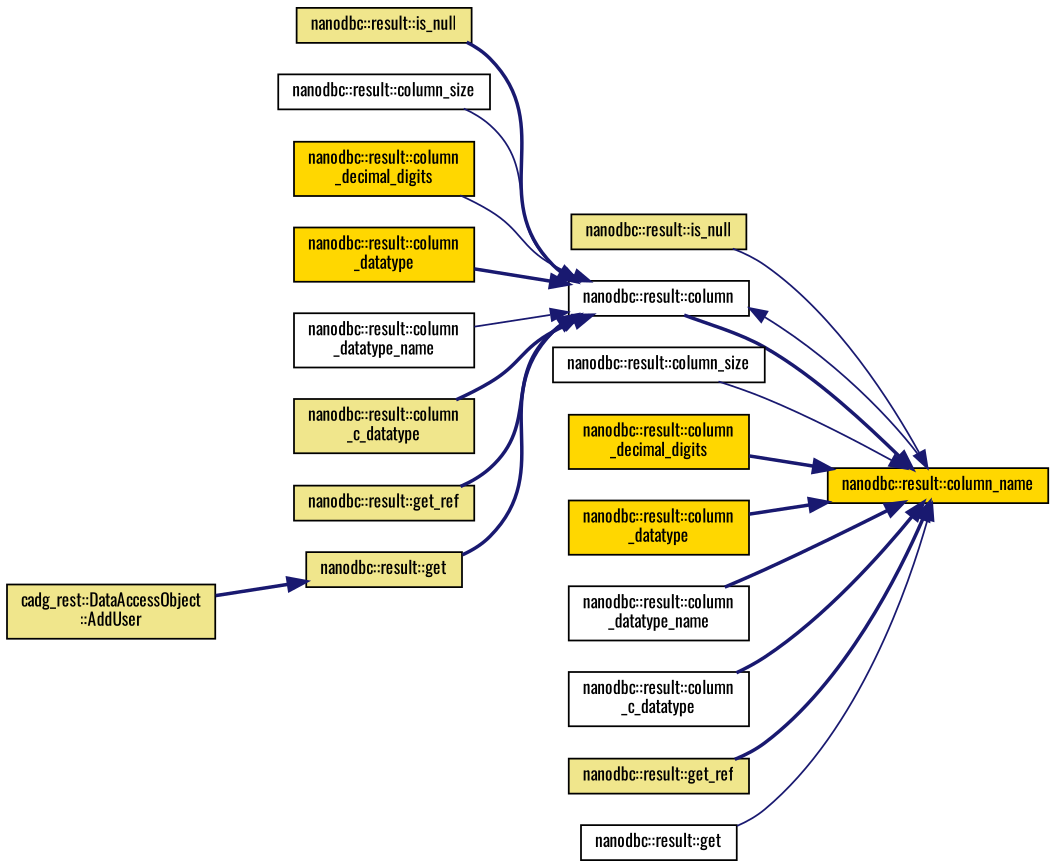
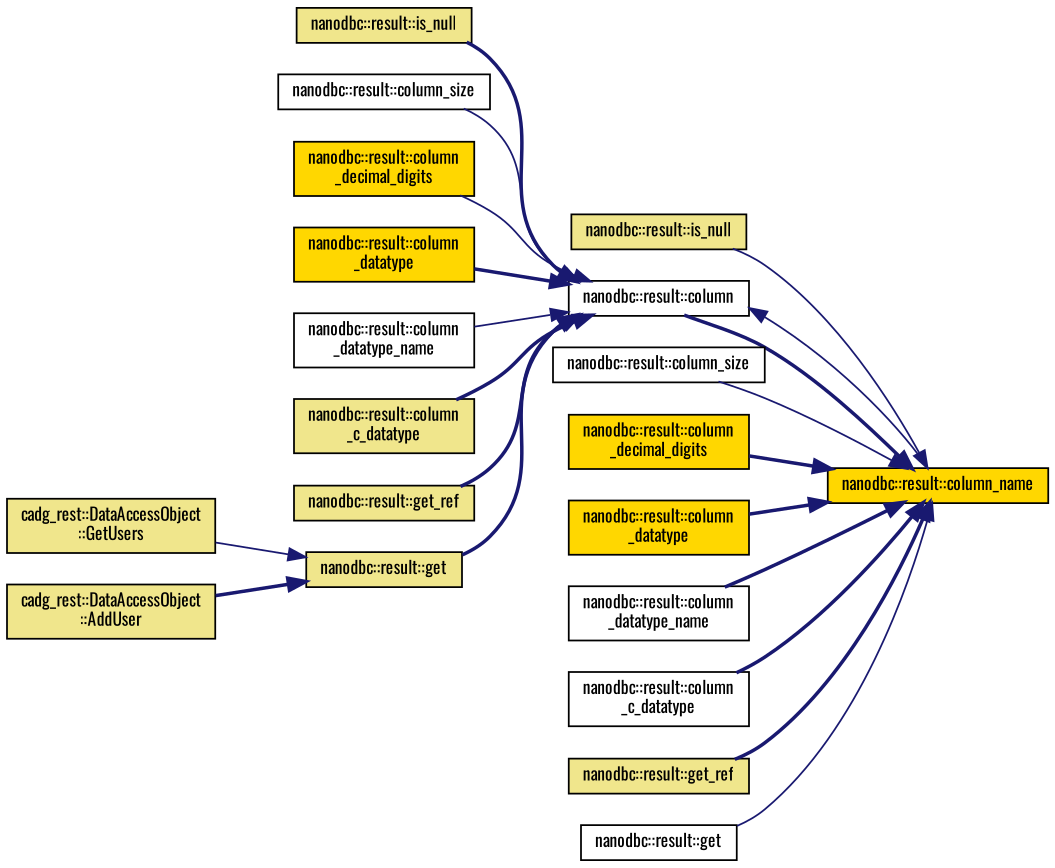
node "cadg_rest::DataAccessObject ::GetUsers": added
